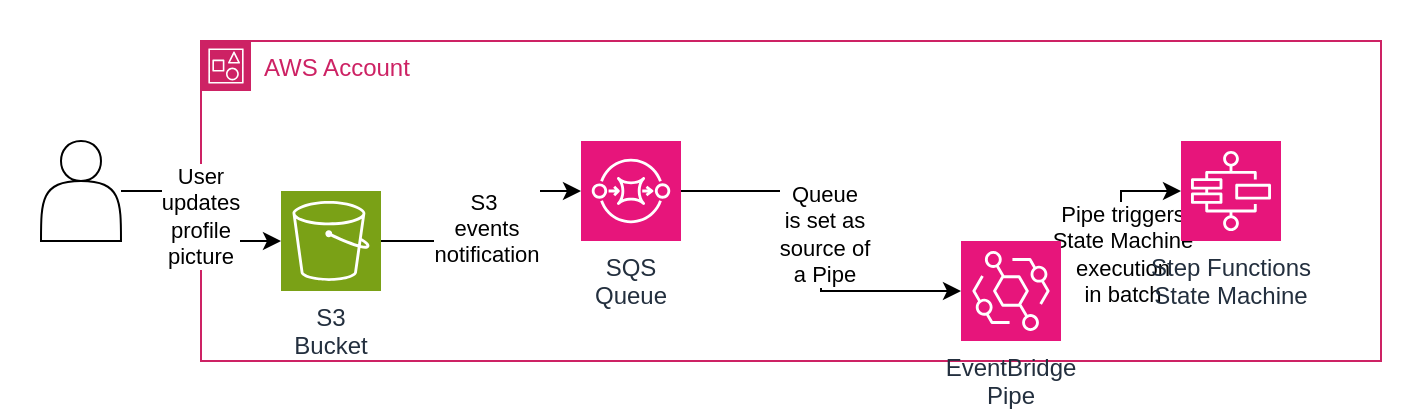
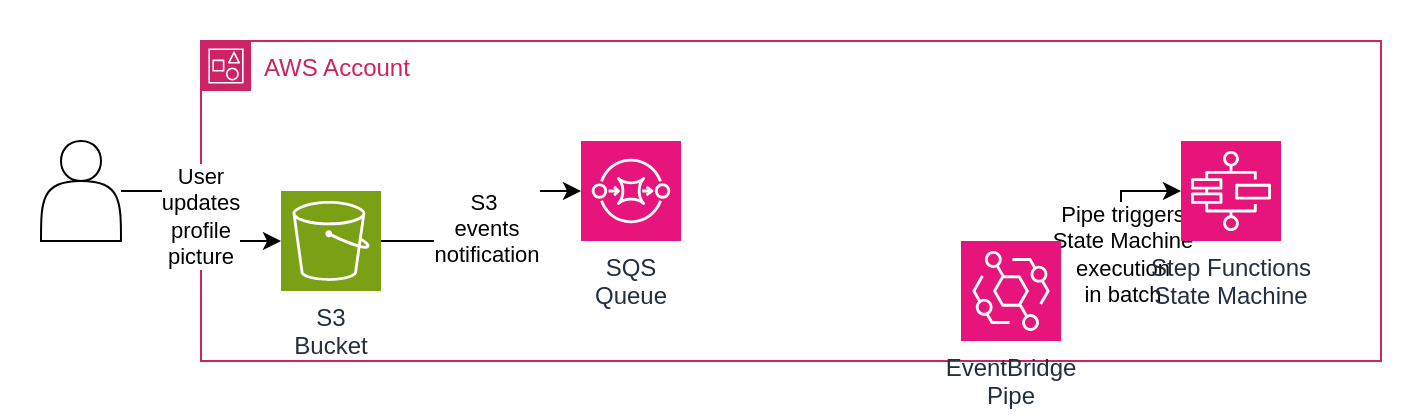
edge "SQS Queue" -> "EventBridge Pipe": removed, label "Queue is set as source of a Pipe"
